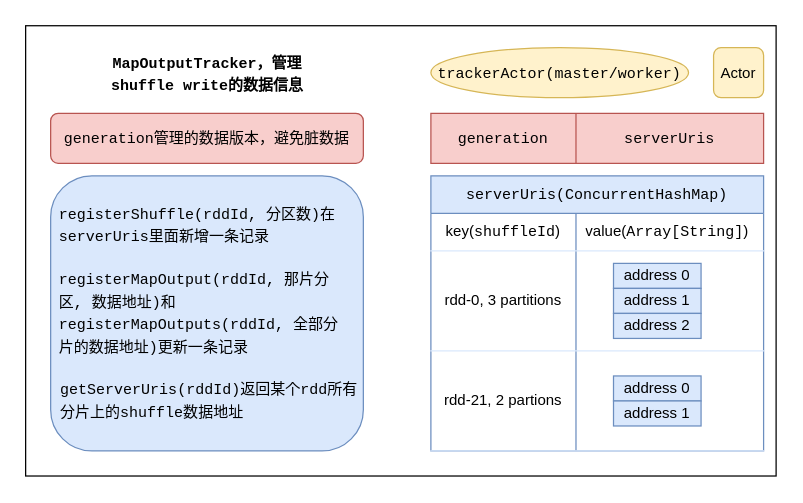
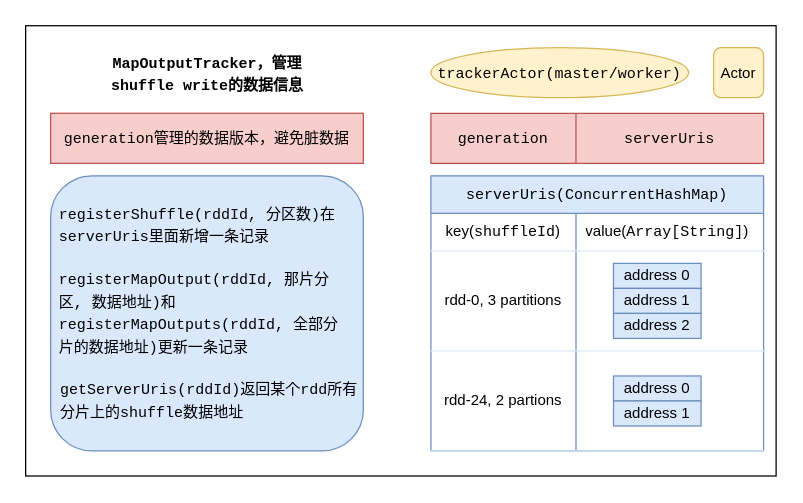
node "generation管理的数据版本，避免脏数据": shape rounded rectangle -> rectangle
node "rdd-21, 2 partions": label "rdd-21, 2 partions" -> "rdd-24, 2 partions"
